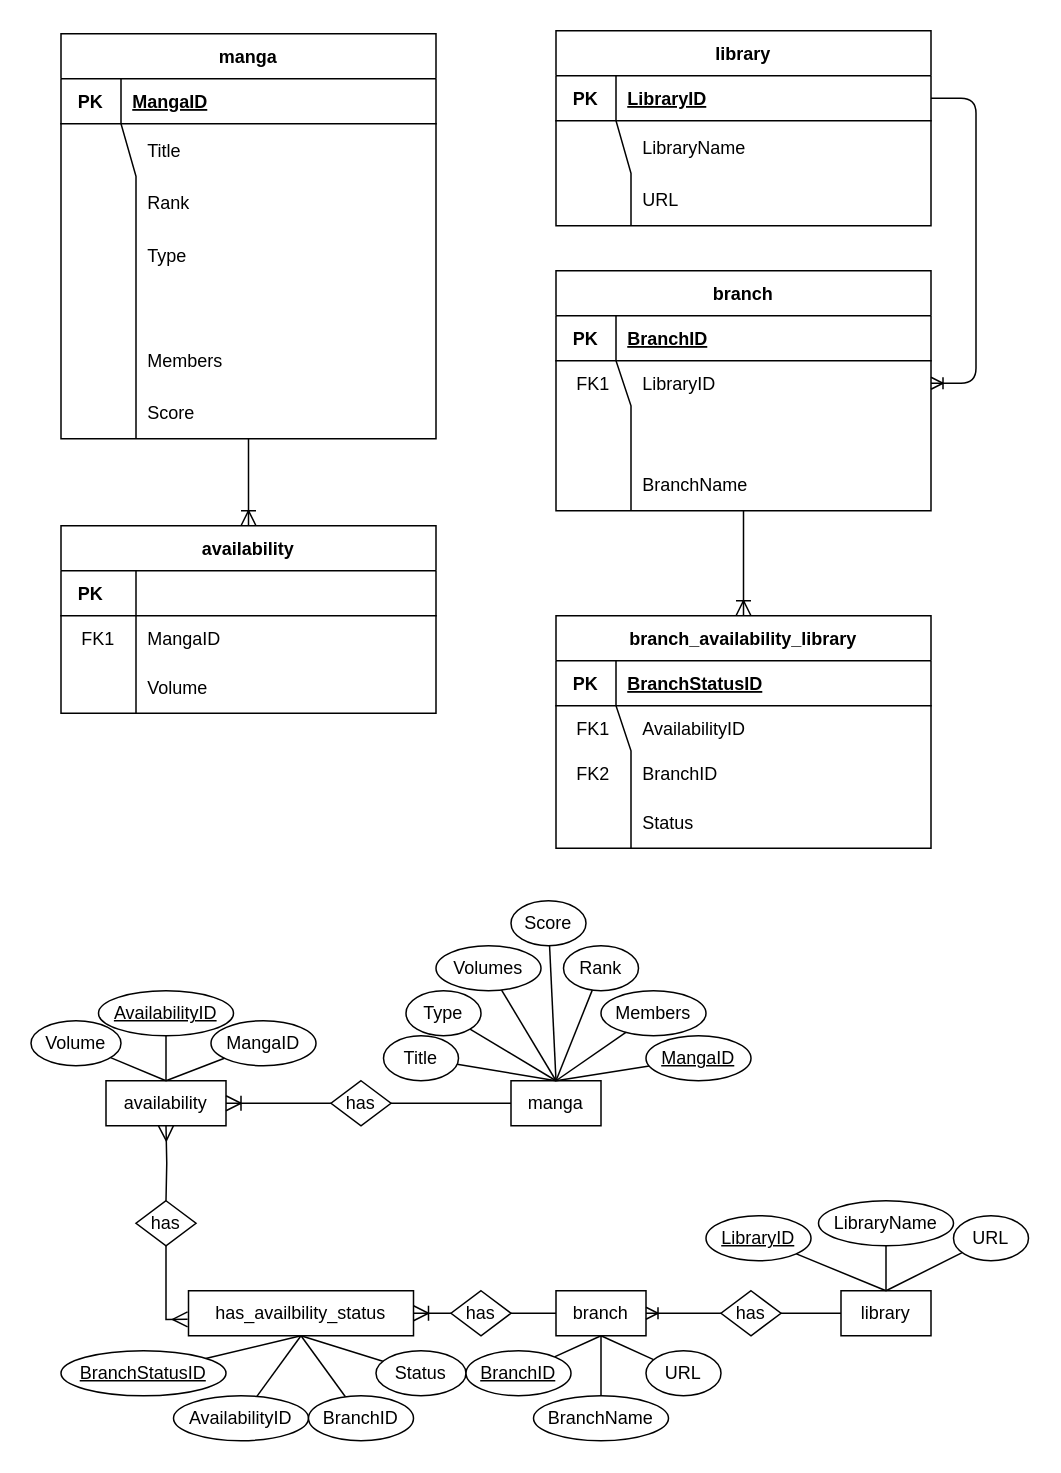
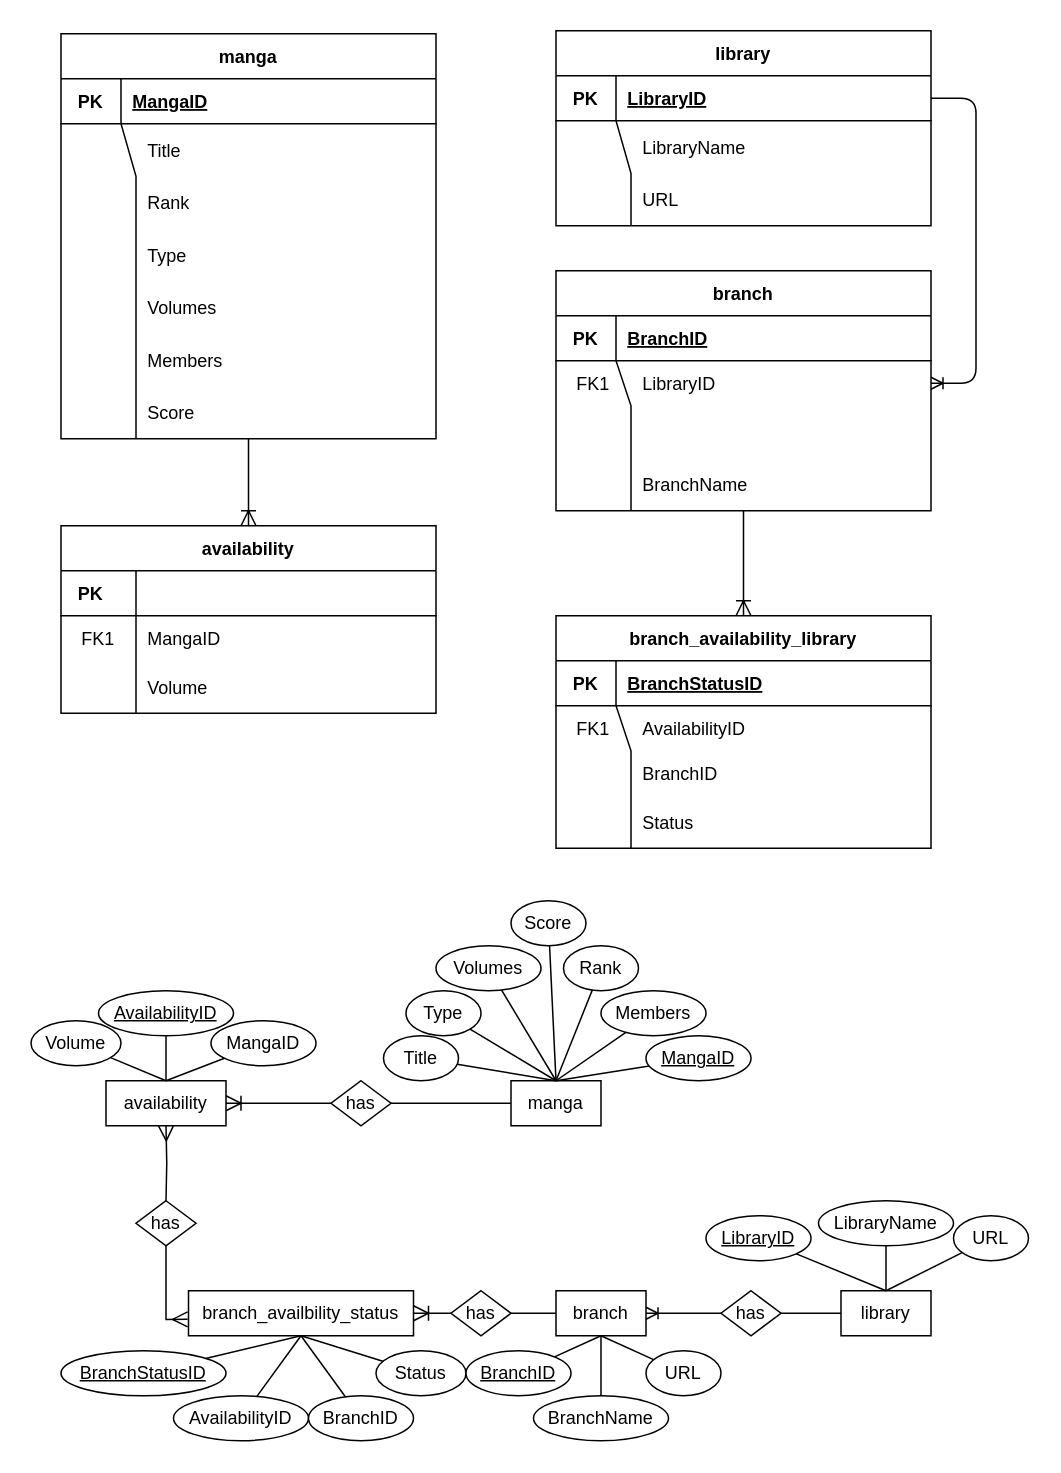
node "Volumes": added
node "FK2": removed
node "has_availbility_status": label "has_availbility_status" -> "branch_availbility_status"
